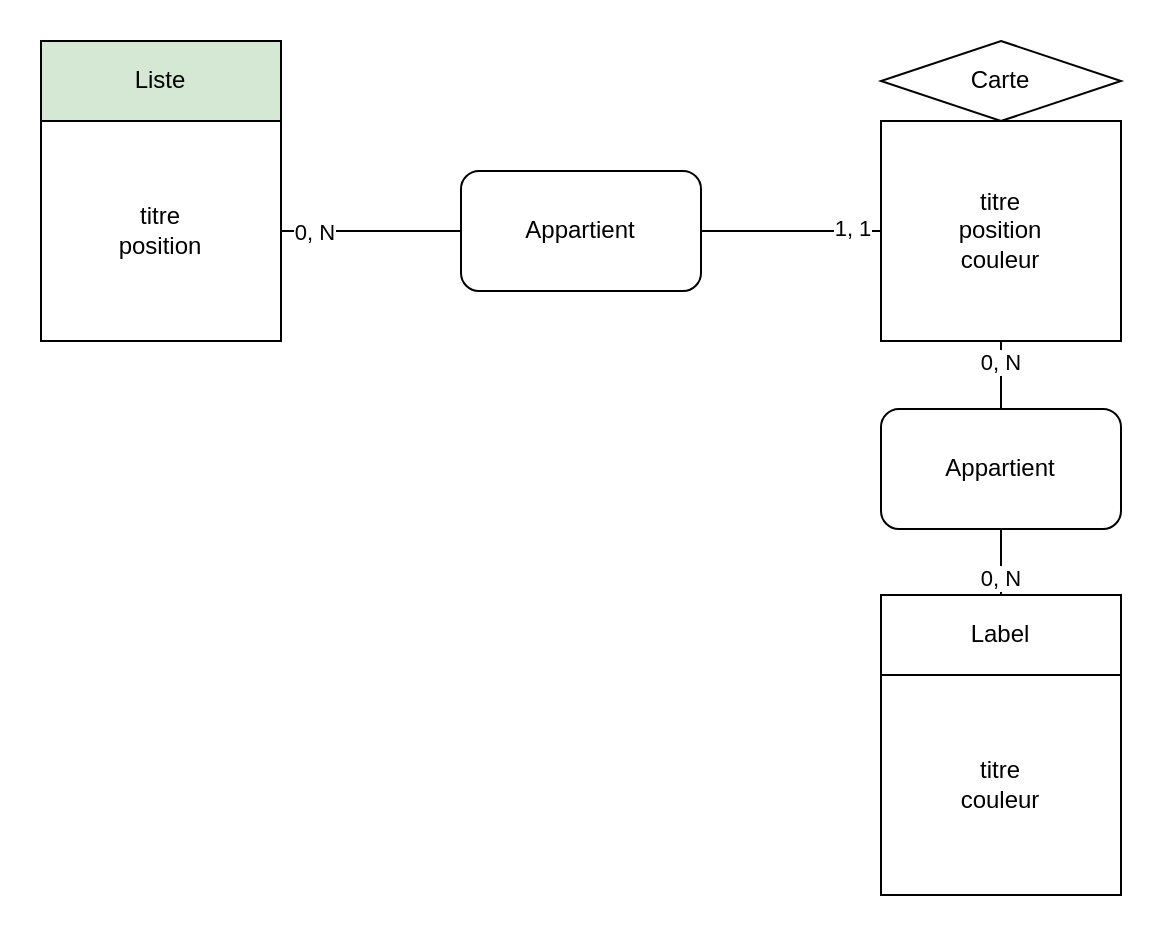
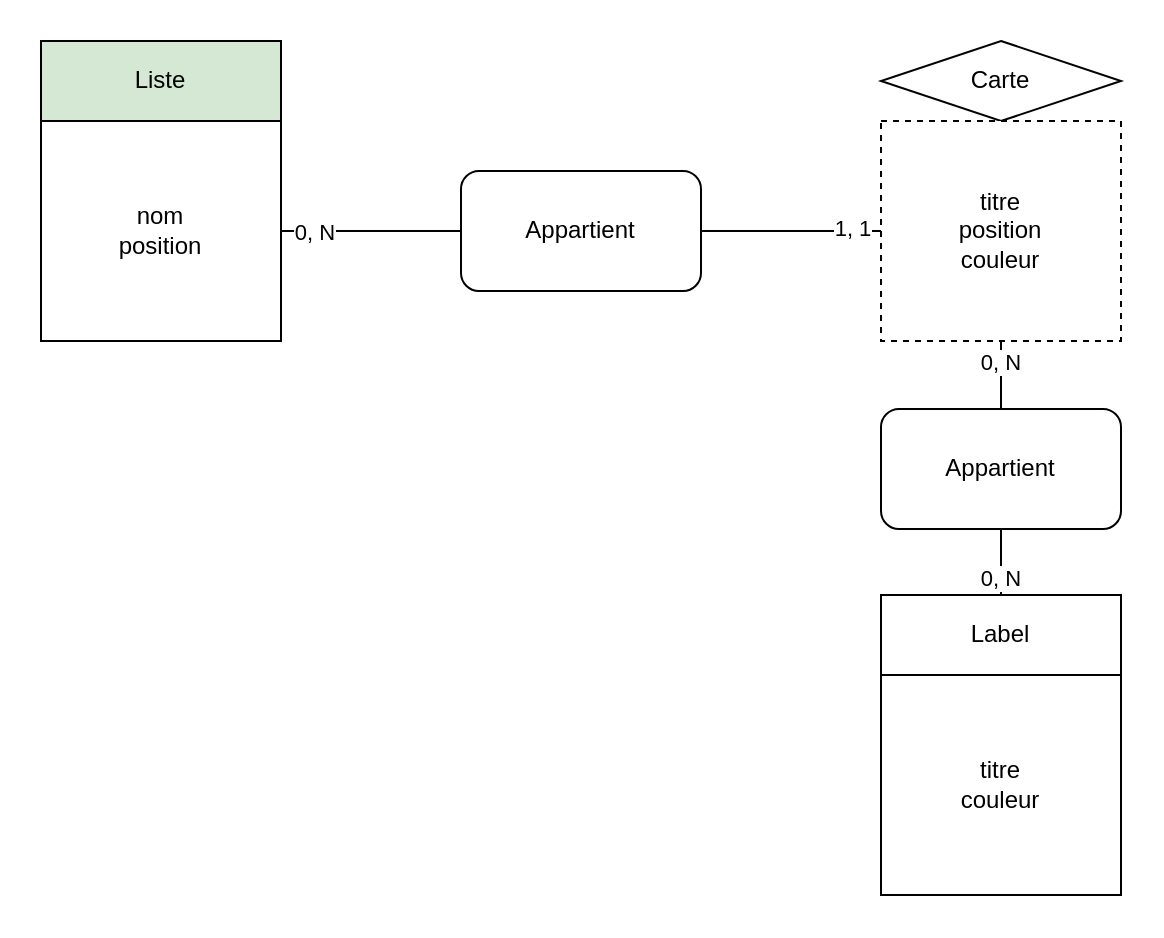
node "titre position": label "titre position" -> "nom position"
node "titre position couleur": style solid -> dashed
